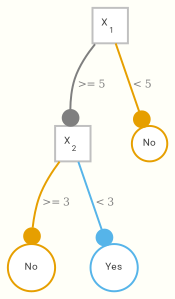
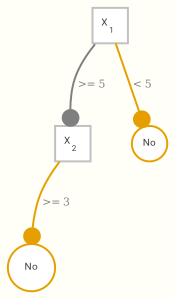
node "Yes": removed
